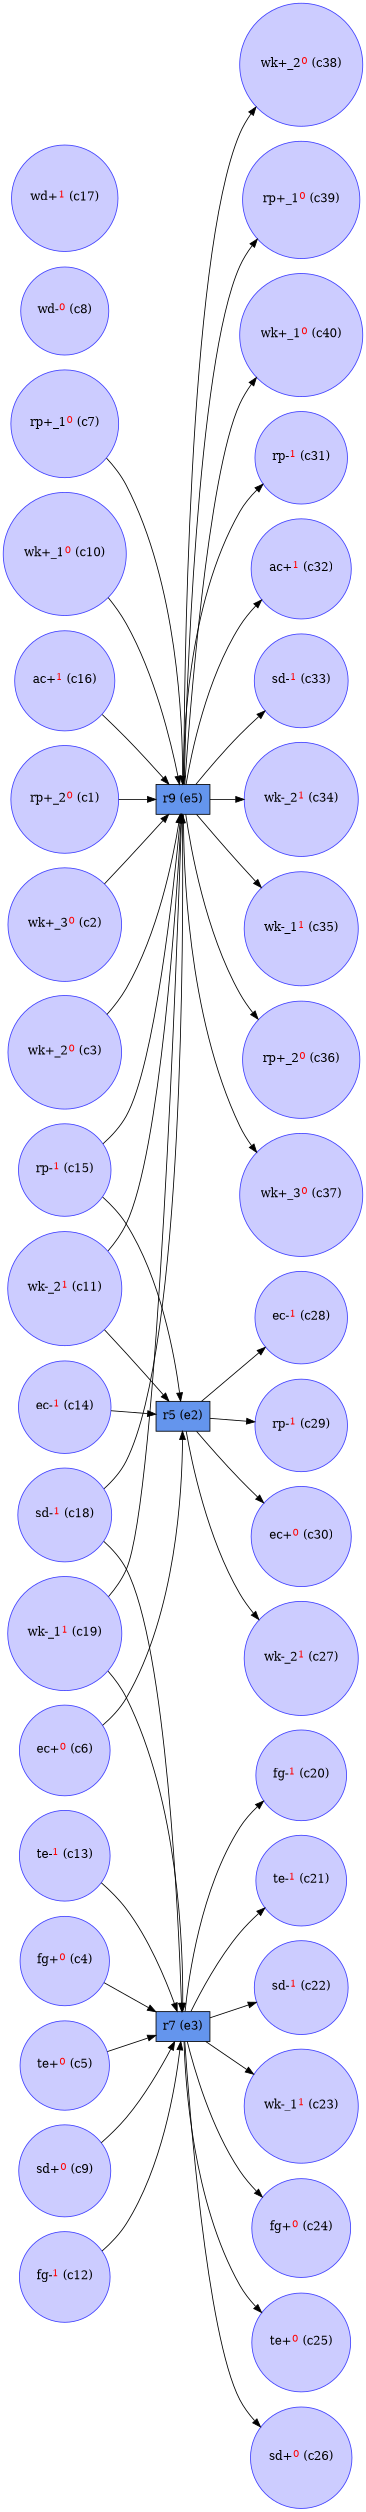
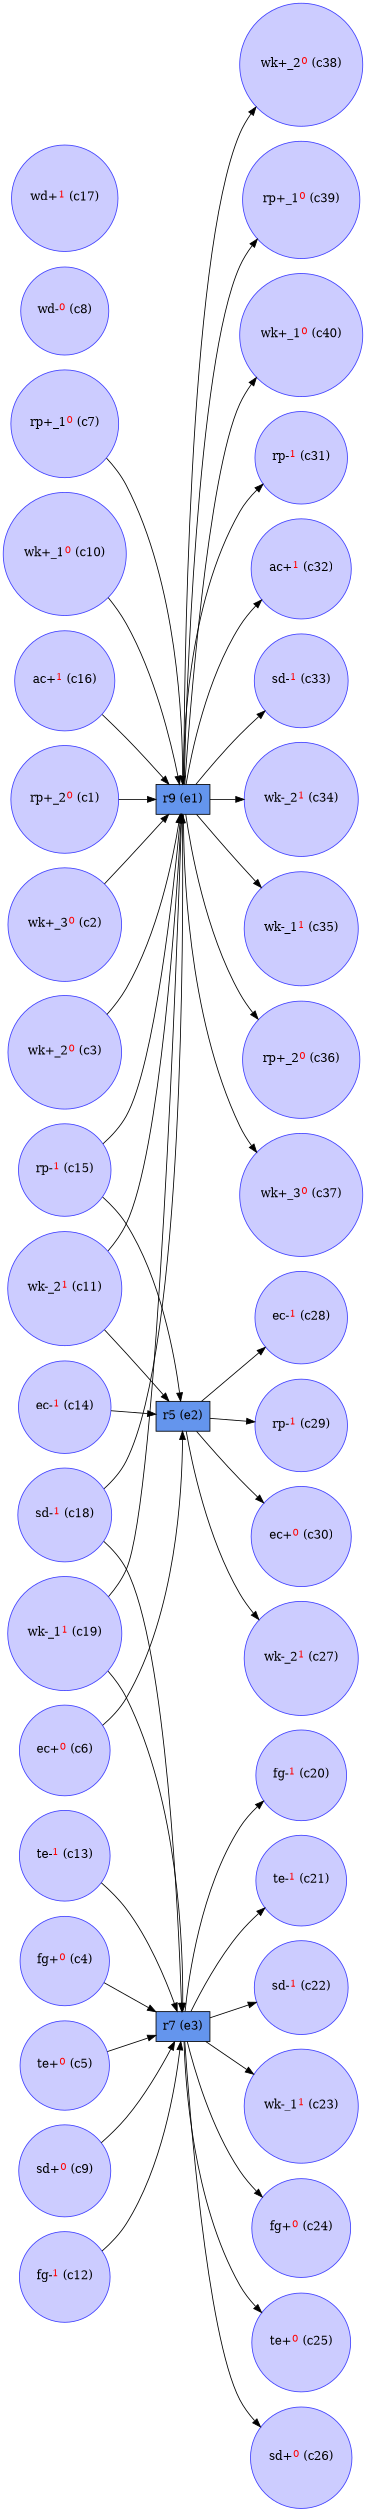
node "r9 (e5)": label "r9 (e5)" -> "r9 (e1)"
